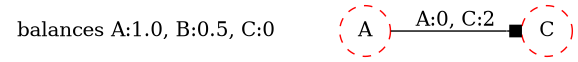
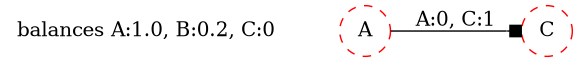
edge "A" -> "C": label "A:0, C:2" -> "A:0, C:1"
node "balances A:1.0, B:0.5, C:0": label "balances A:1.0, B:0.5, C:0" -> "balances A:1.0, B:0.2, C:0"
